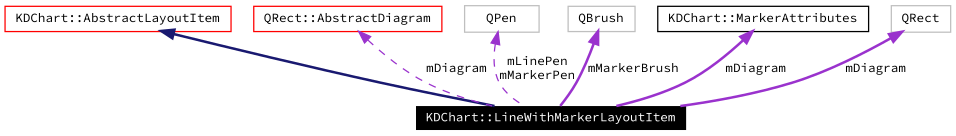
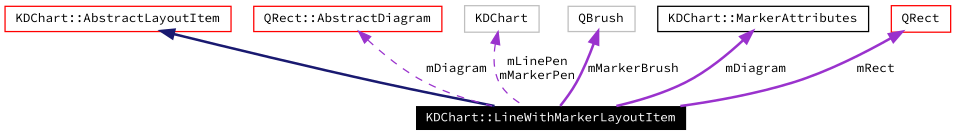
node "QPen": label "QPen" -> "KDChart"
node "QRect": color grey75 -> red
edge "KDChart::LineWithMarkerLayoutItem" -> "QRect": label "mDiagram" -> "mRect"
